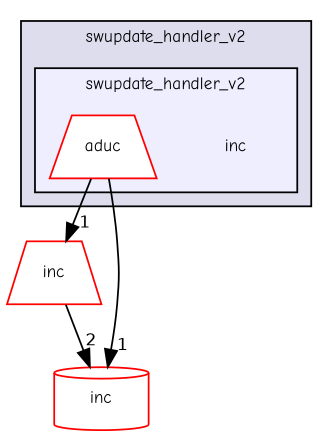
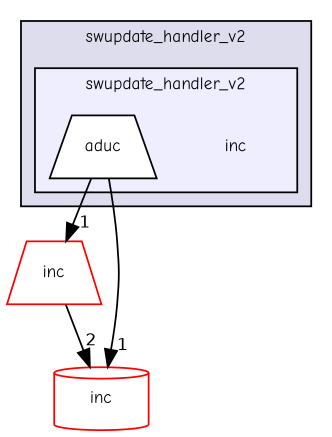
node "aduc": color red -> black
